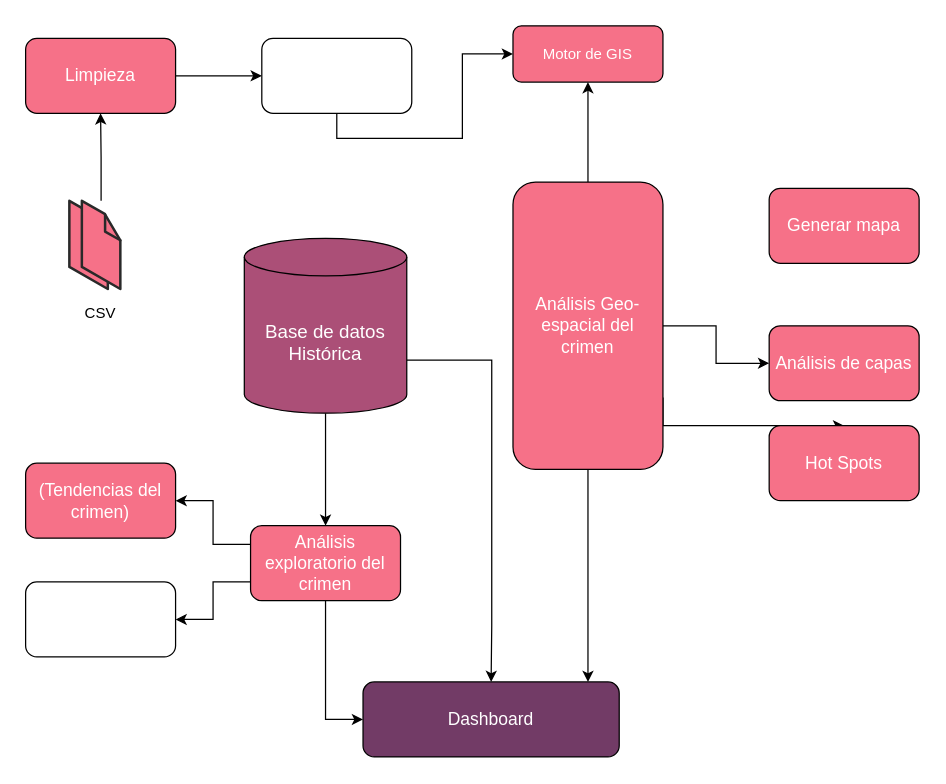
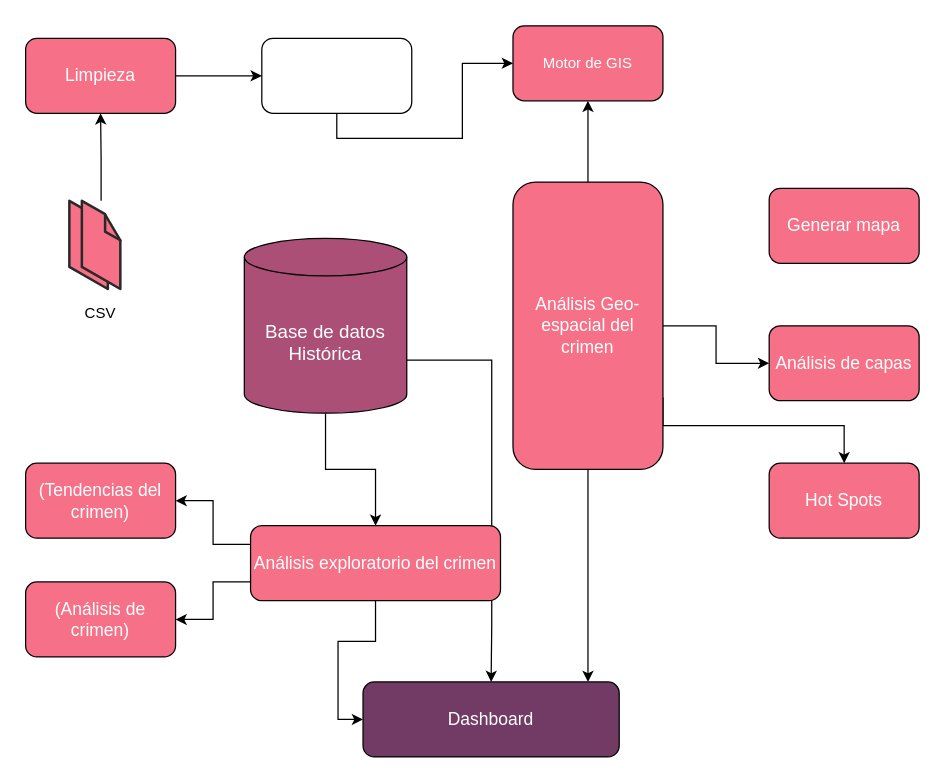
node "Motor de GIS": size 150x56 -> 150x75
node "Hot Spots": moved (844, 463) -> (844, 501)
node "Análisis exploratorio del crimen": size 150x75 -> 250x75
node "(Análisis de crimen)": fillcolor #ffffff -> #f67188
